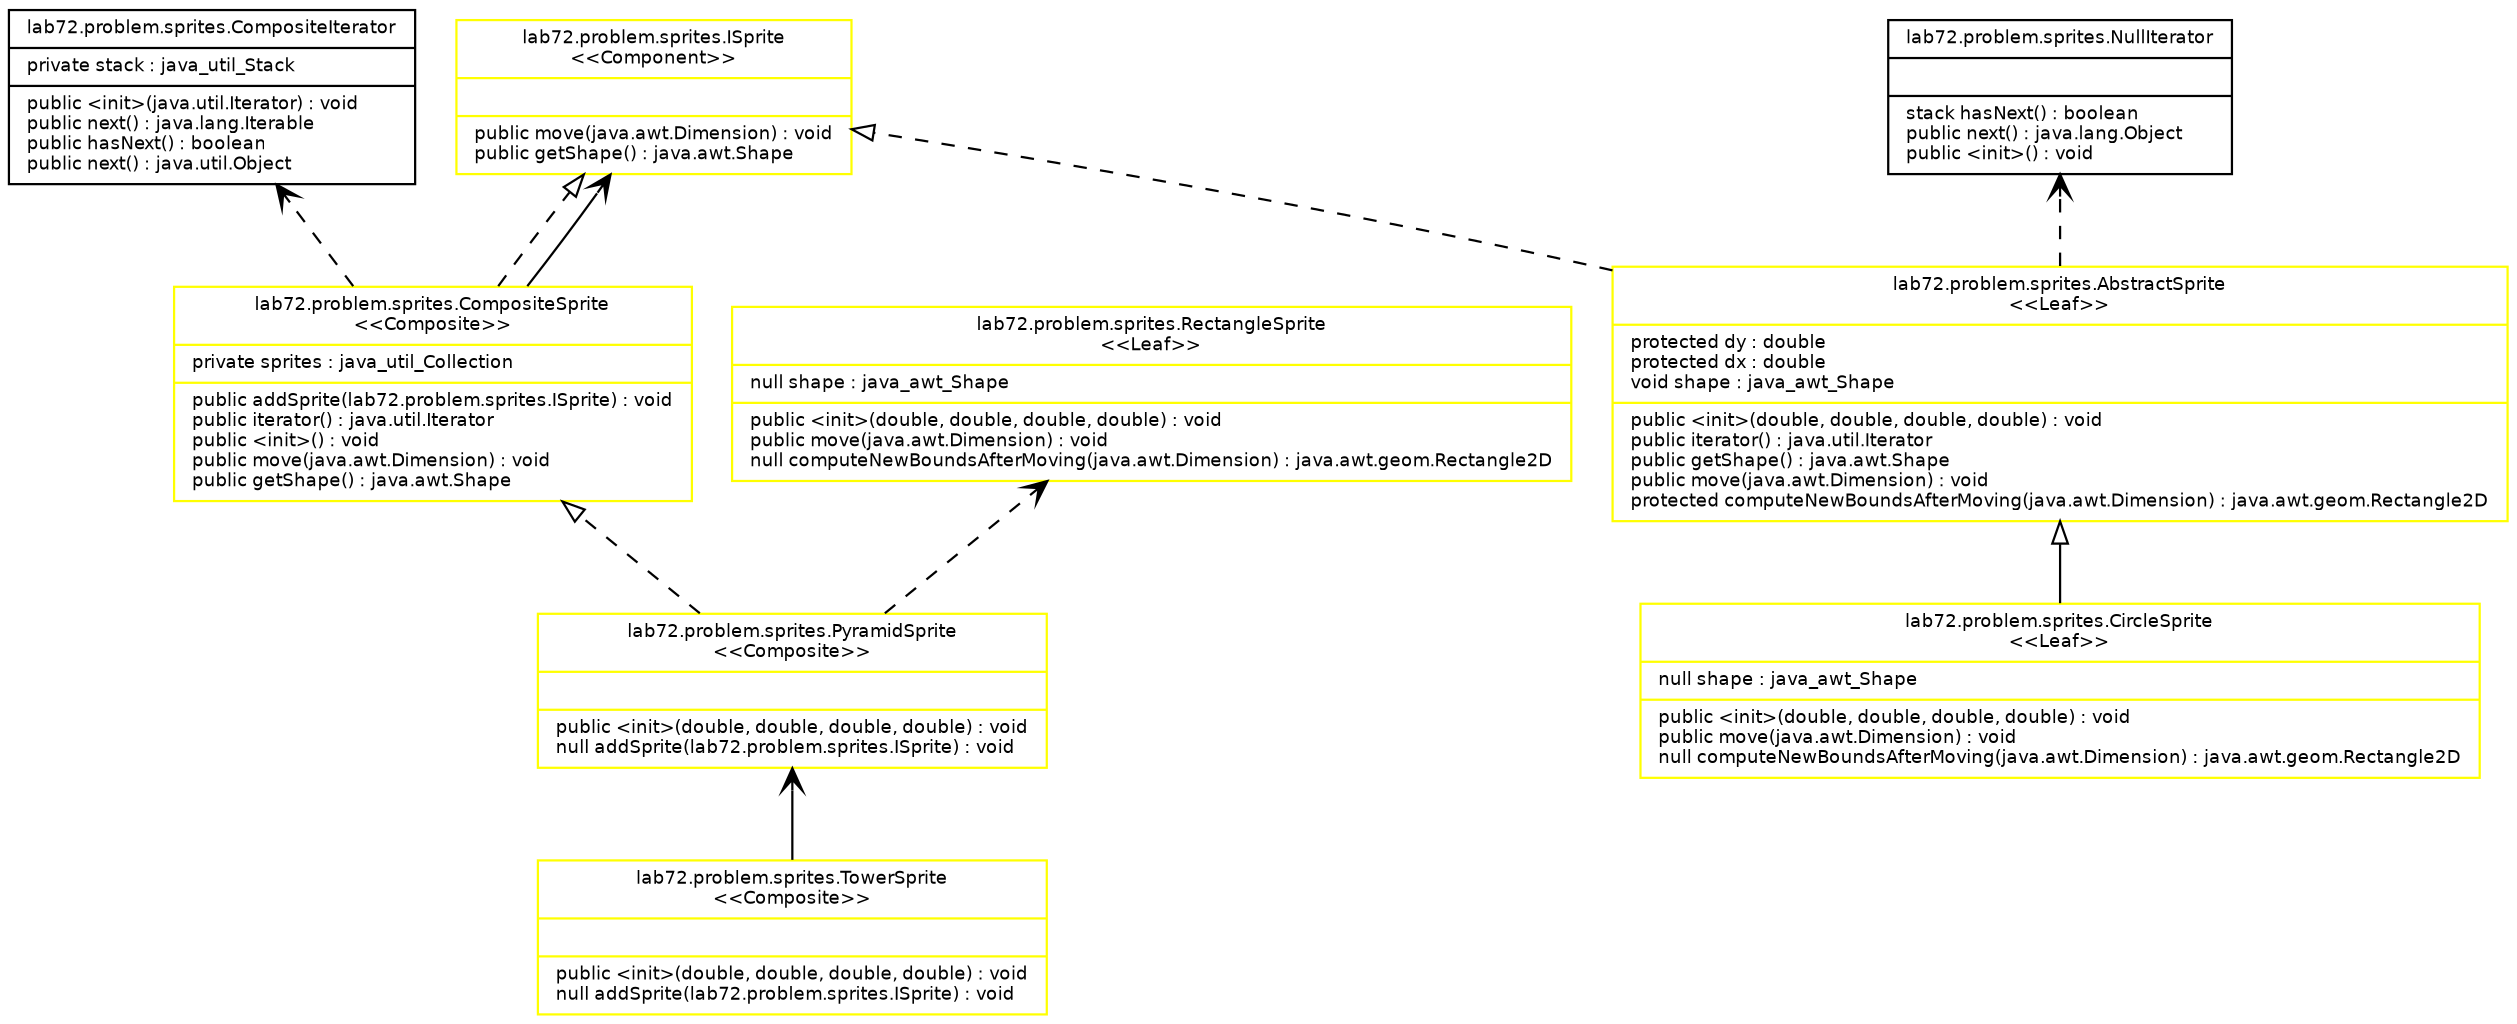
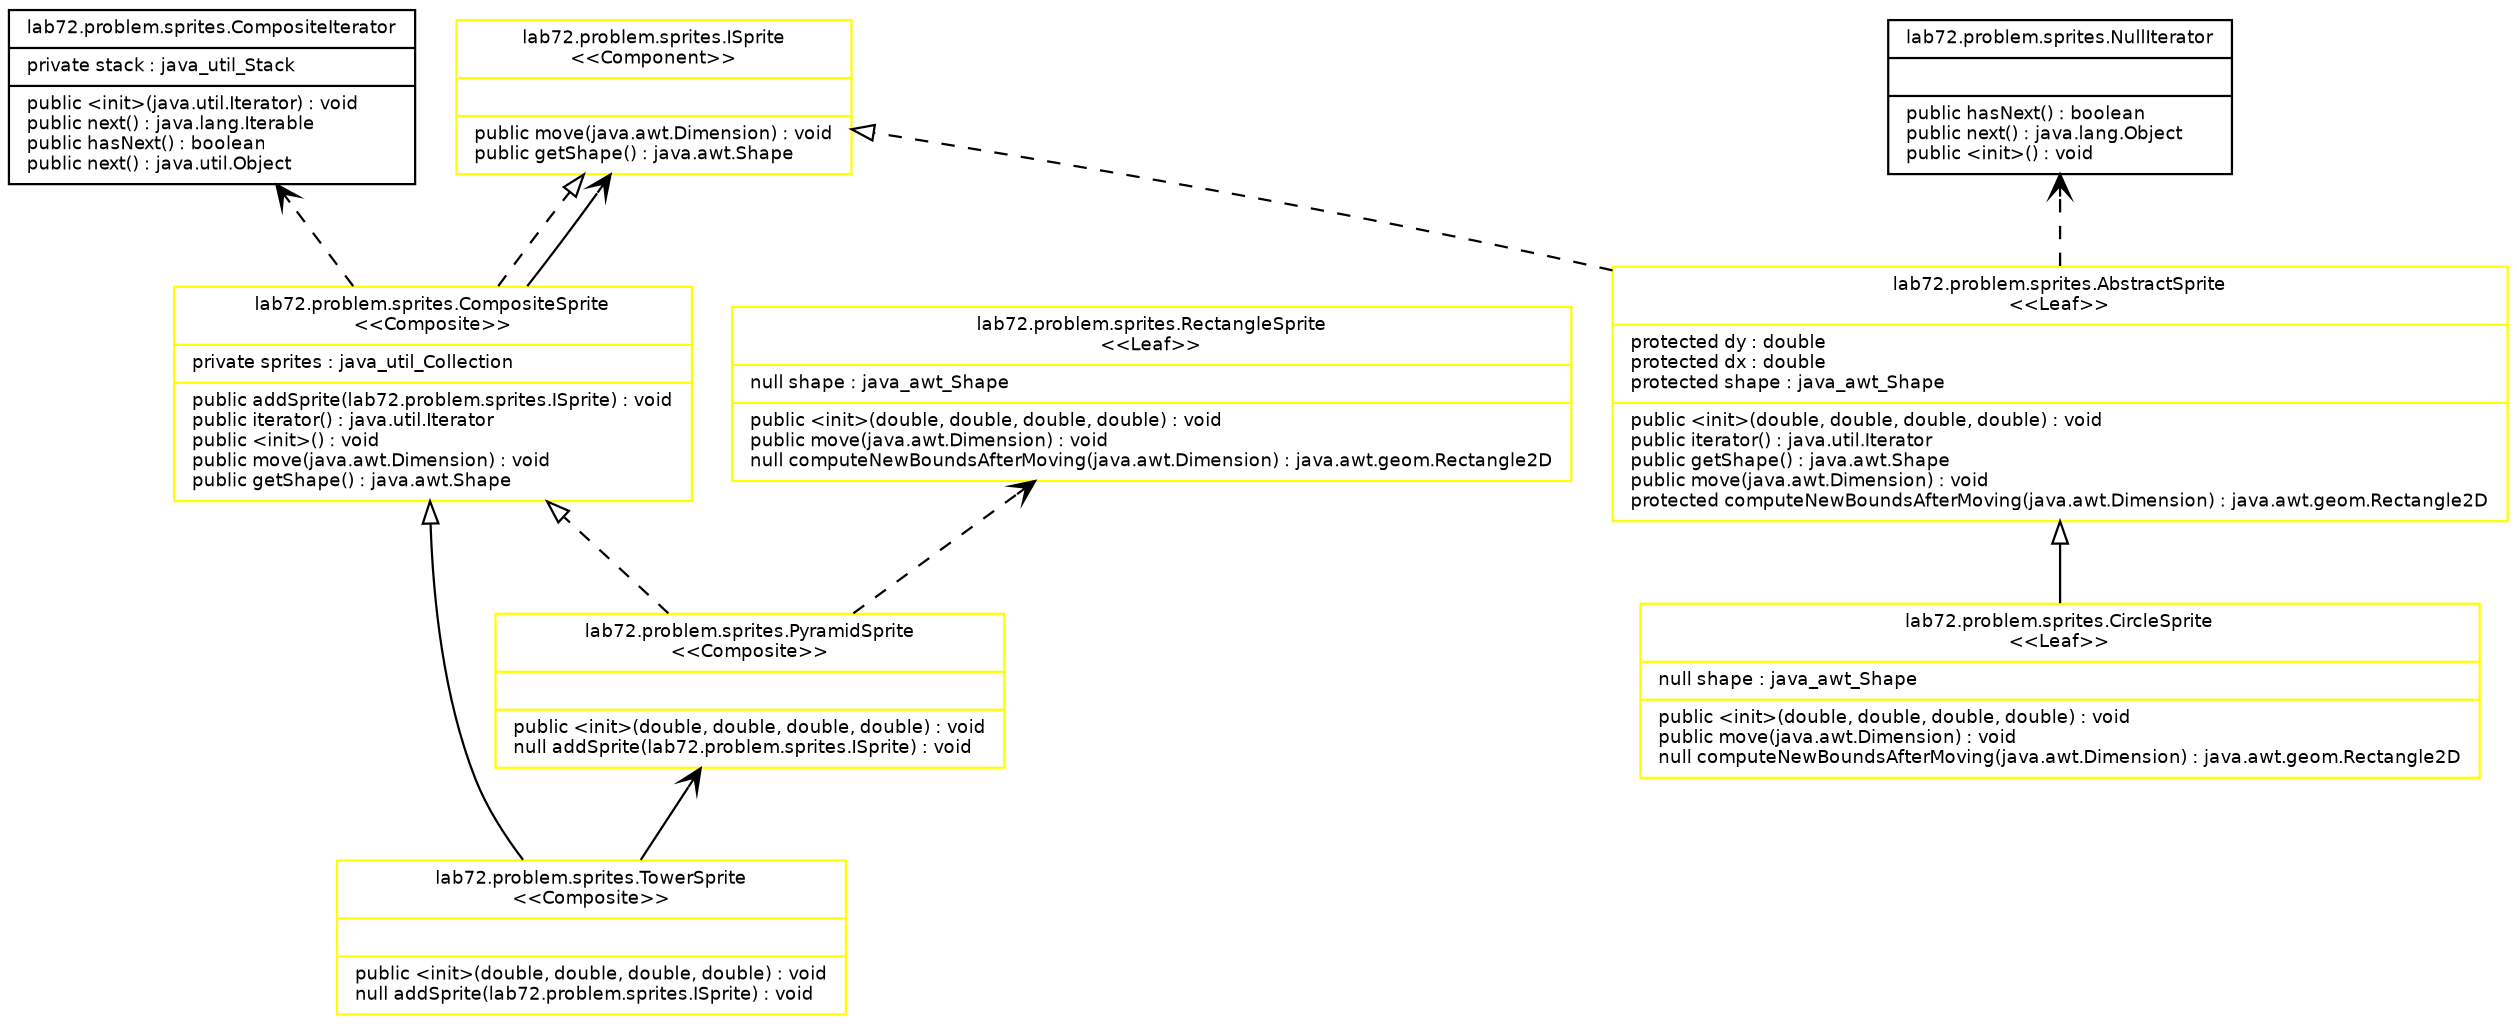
node "lab72.problem.sprites.NullIterator": text "stack hasNext() : boolean" -> "public hasNext() : boolean"
node "lab72.problem.sprites.AbstractSprite": text "void shape : java_awt_Shape" -> "protected shape : java_awt_Shape"
edge "lab72.problem.sprites.TowerSprite" -> "lab72.problem.sprites.CompositeSprite": added
